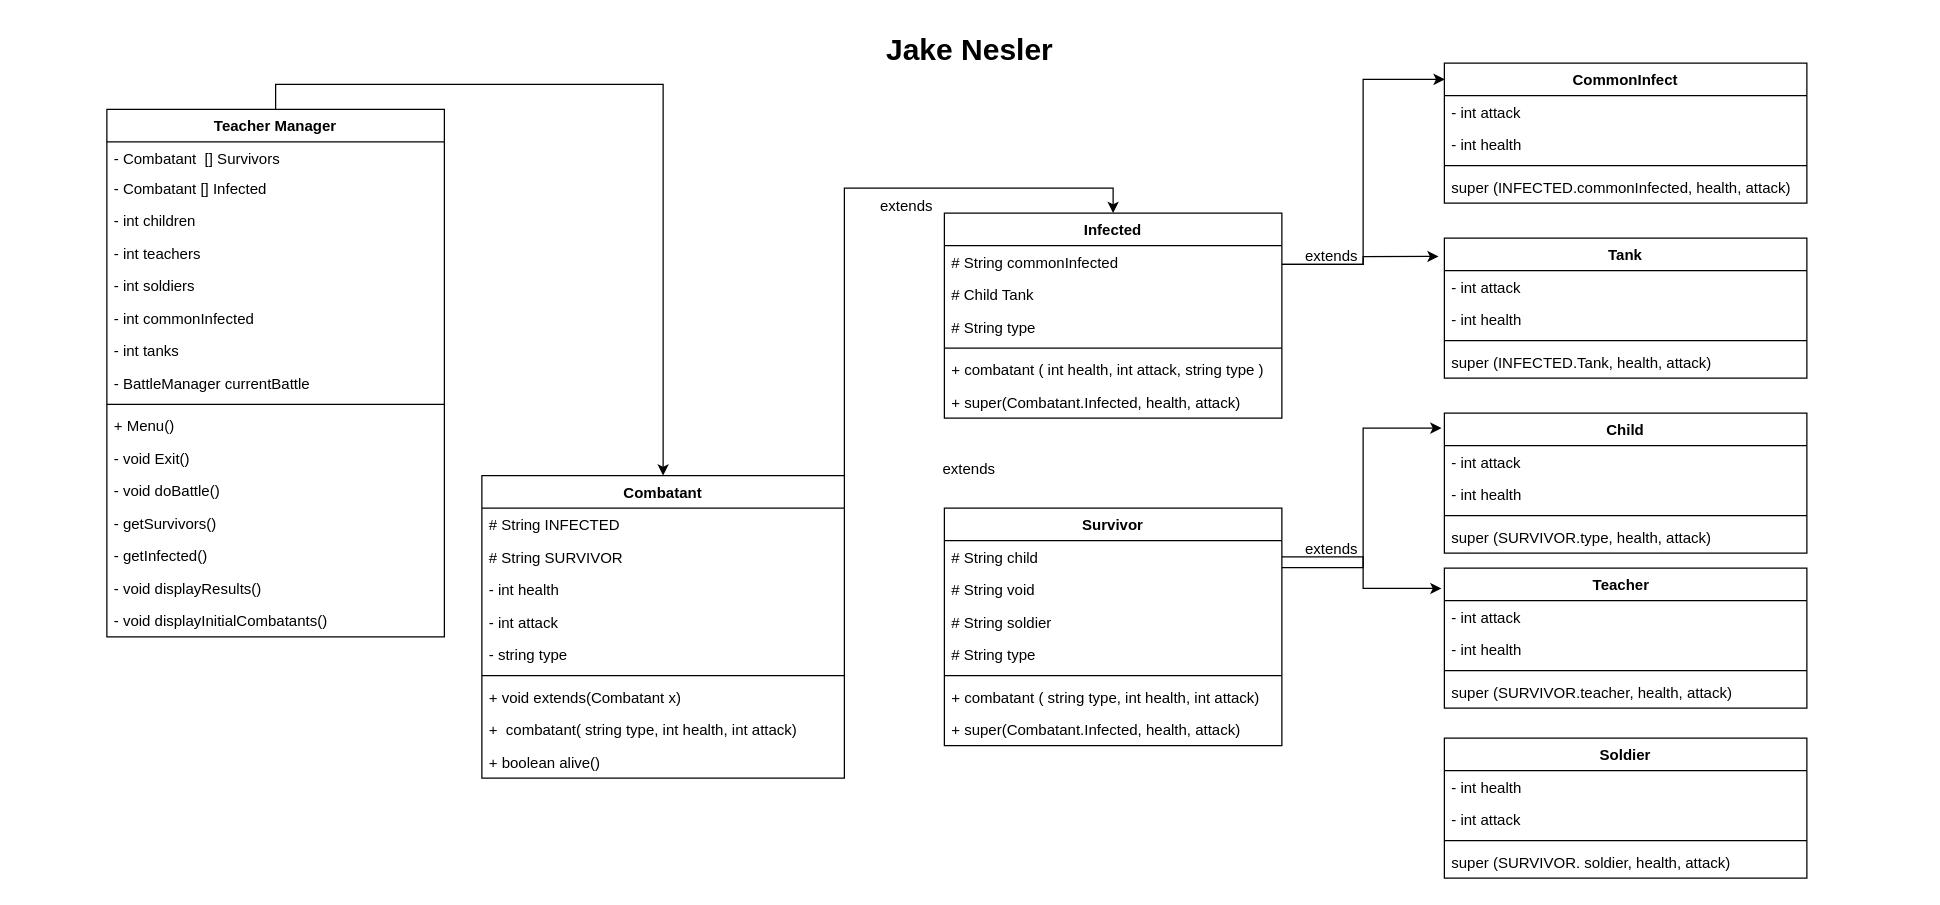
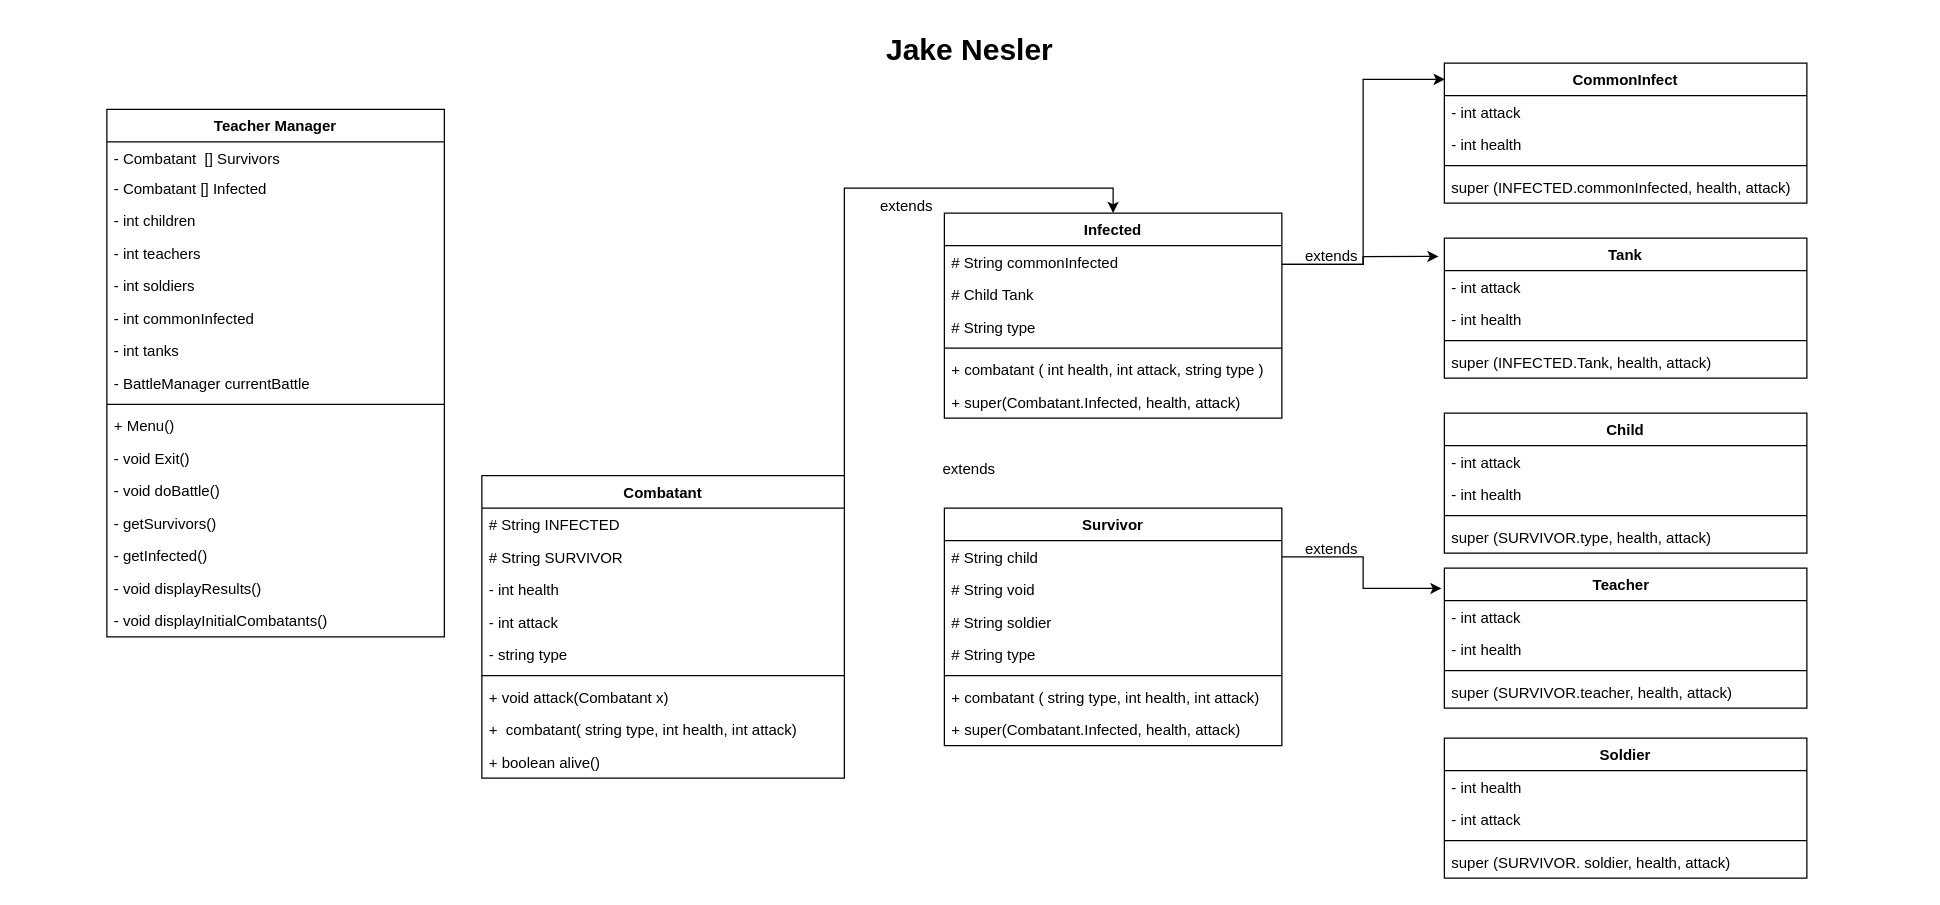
edge "Teacher Manager" -> "Combatant": removed
edge "Survivor" -> "Child": removed
node "+ void extends(Combatant x)": label "+ void extends(Combatant x)" -> "+ void attack(Combatant x)"
